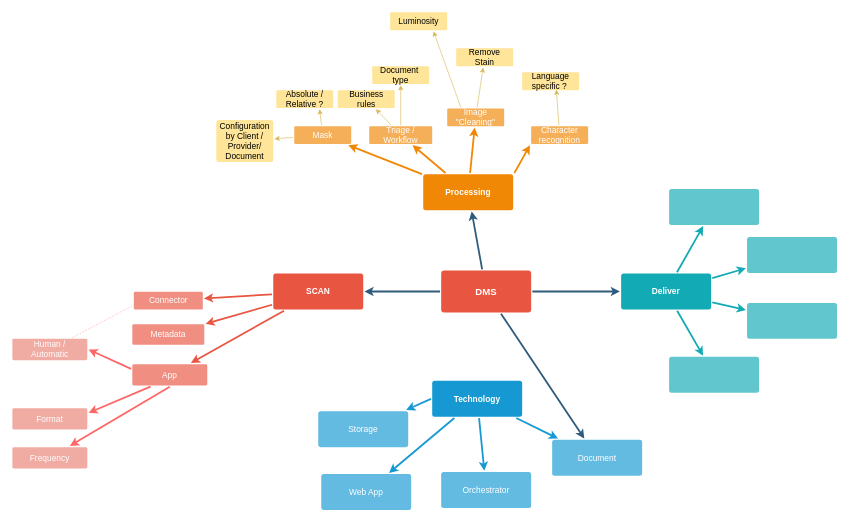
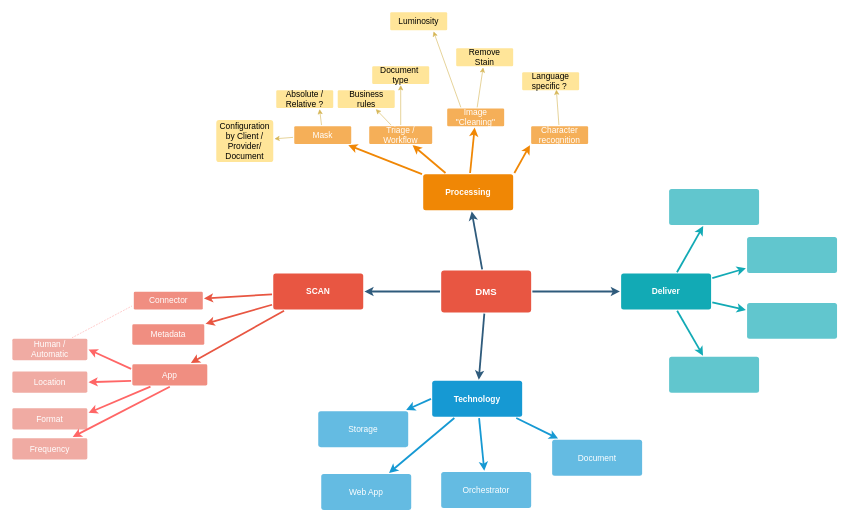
edge "DMS" -> "Document": now "DMS" -> "Technology"
node "Location": added
edge "App" -> "Location": added
node "Frequency": moved (50, 458) -> (50, 449)
